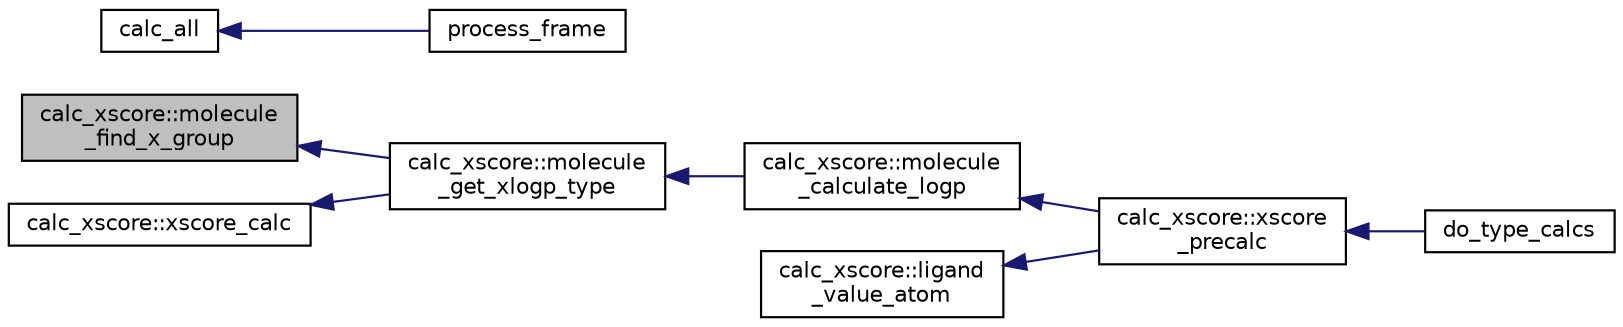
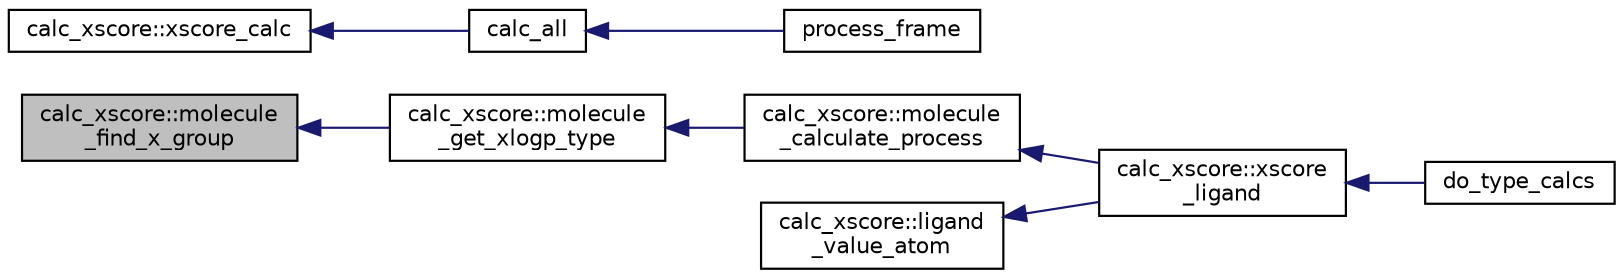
node "calc_xscore::molecule _calculate_logp": label "calc_xscore::molecule _calculate_logp" -> "calc_xscore::molecule _calculate_process"
edge "calc_xscore::molecule _get_xlogp_type" -> "calc_xscore::xscore_calc": now "calc_all" -> "calc_xscore::xscore_calc"
node "calc_xscore::xscore _precalc": label "calc_xscore::xscore _precalc" -> "calc_xscore::xscore _ligand"
